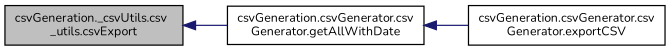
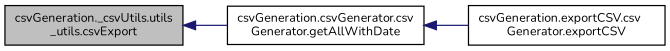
node "csvGeneration._csvUtils.csv _utils.csvExport": label "csvGeneration._csvUtils.csv _utils.csvExport" -> "csvGeneration._csvUtils.utils _utils.csvExport"
node "csvGeneration.csvGenerator.csv Generator.exportCSV": label "csvGeneration.csvGenerator.csv Generator.exportCSV" -> "csvGeneration.exportCSV.csv Generator.exportCSV"
